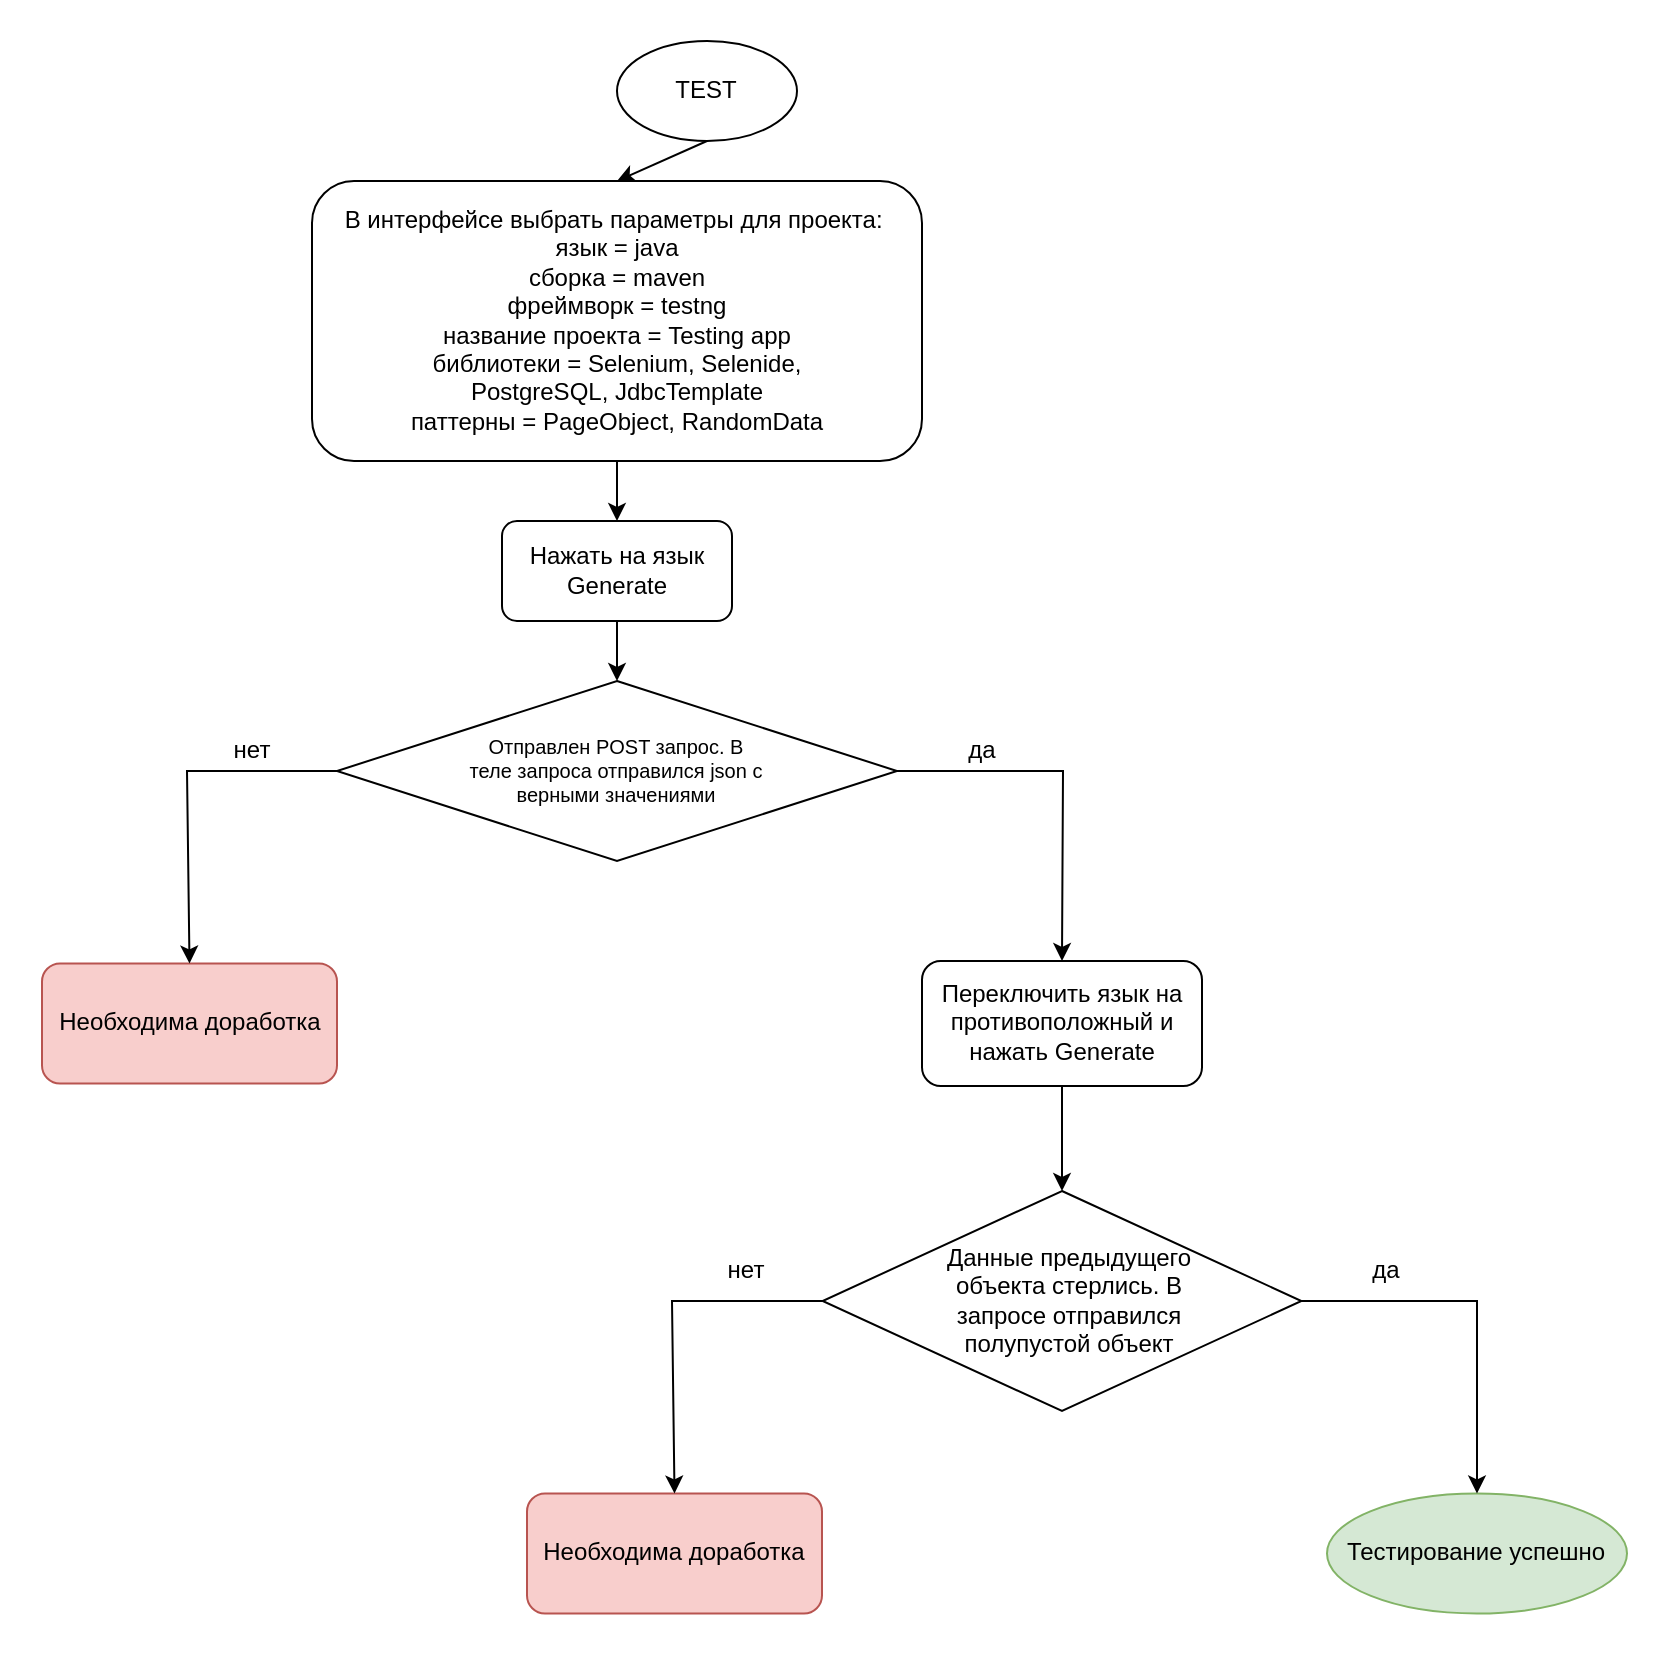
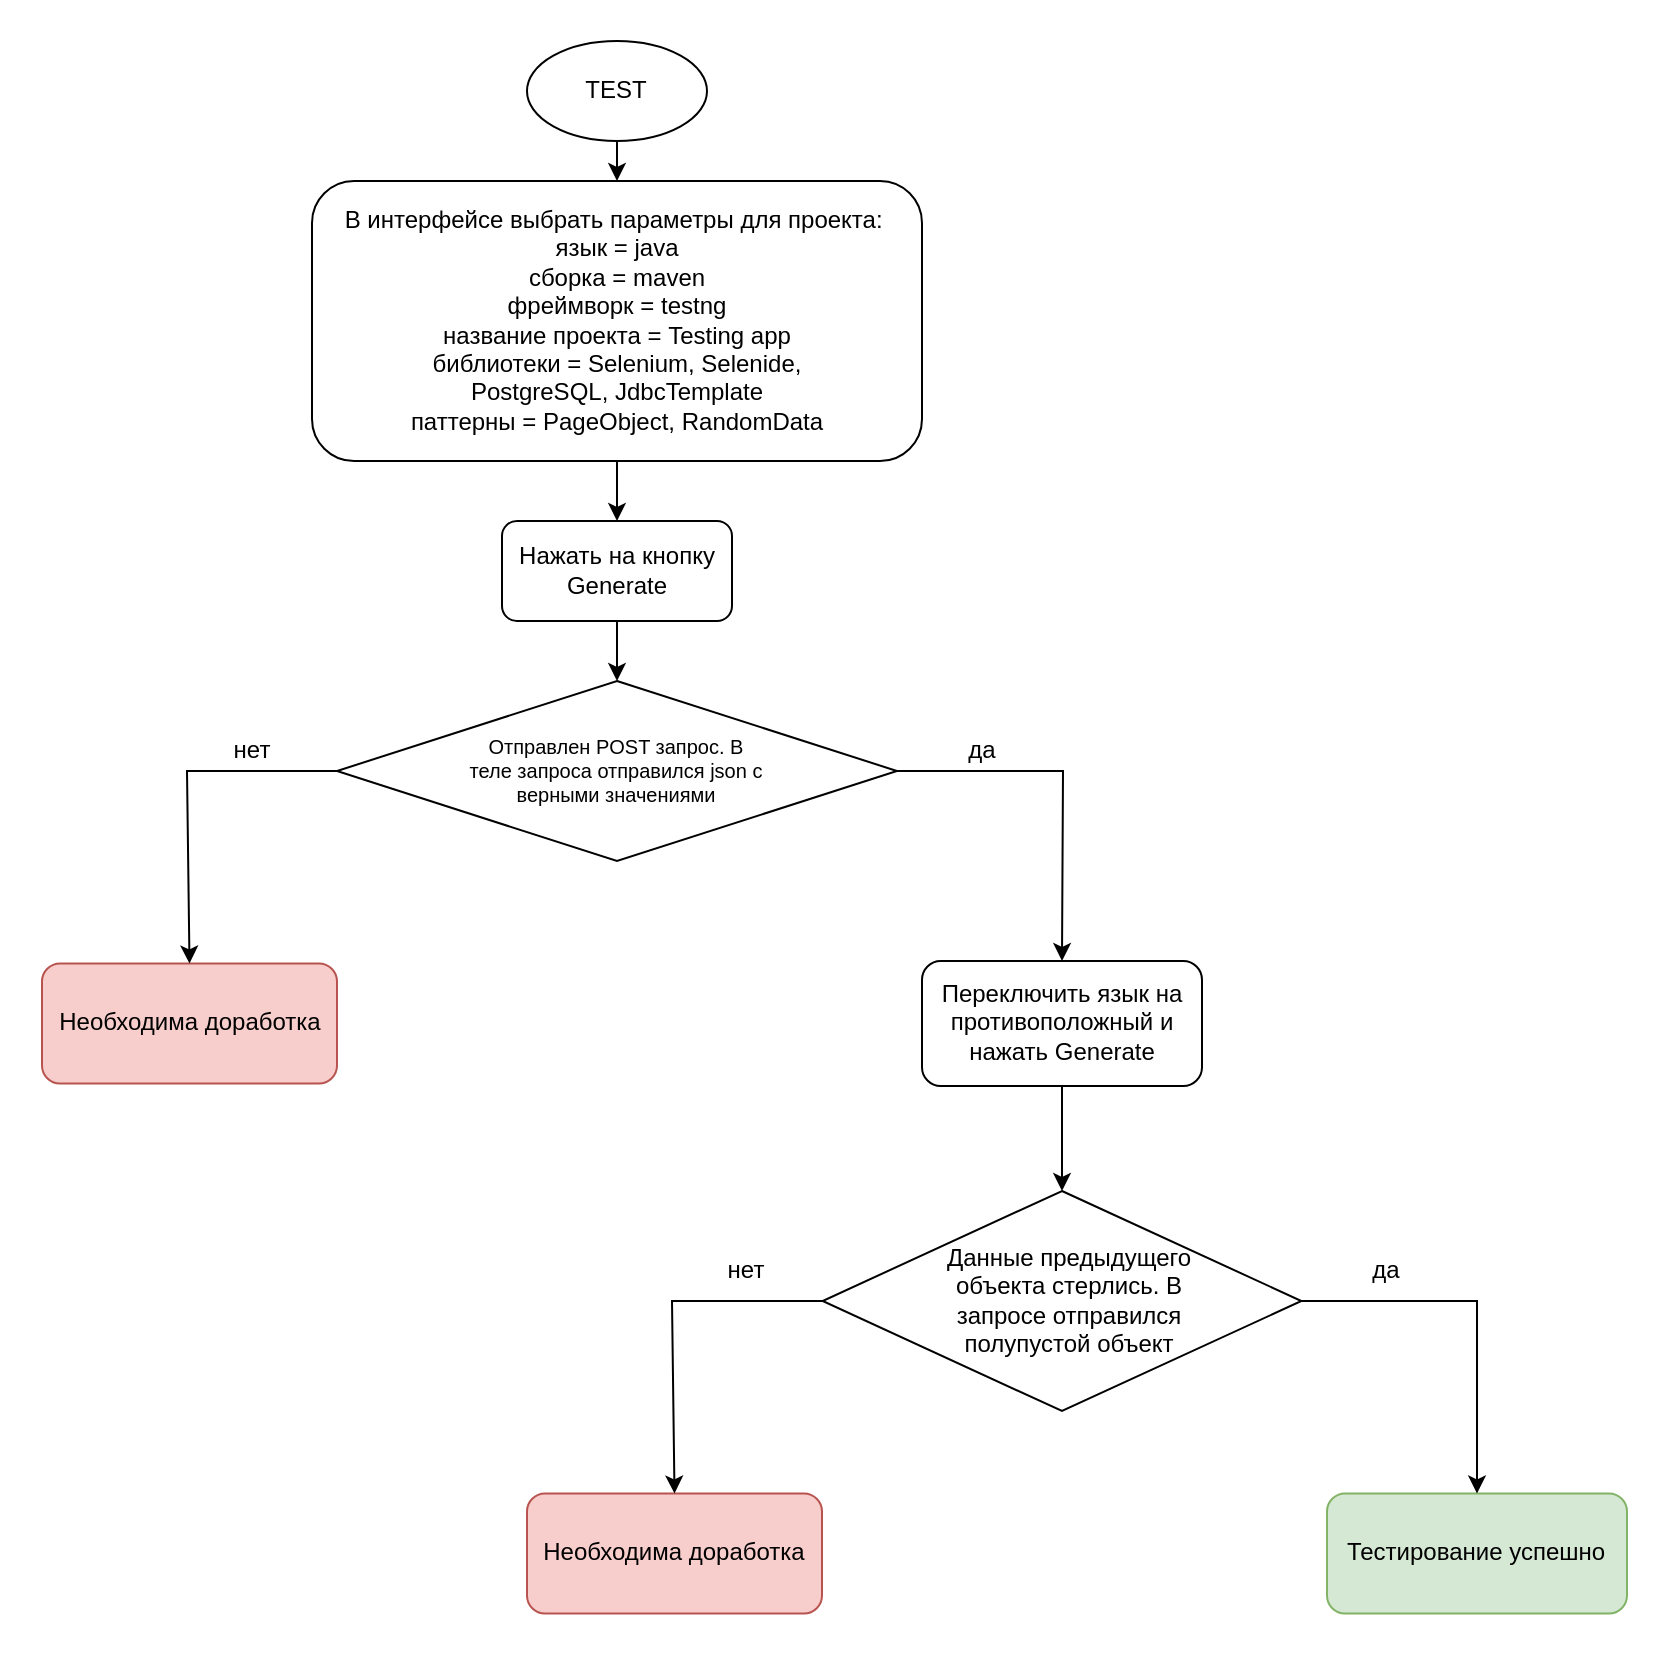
node "TEST": moved (707, 91) -> (617, 91)
node "Нажать на язык Generate": label "Нажать на язык Generate" -> "Нажать на кнопку Generate"
node "Тестирование успешно": shape ellipse -> rounded rectangle
